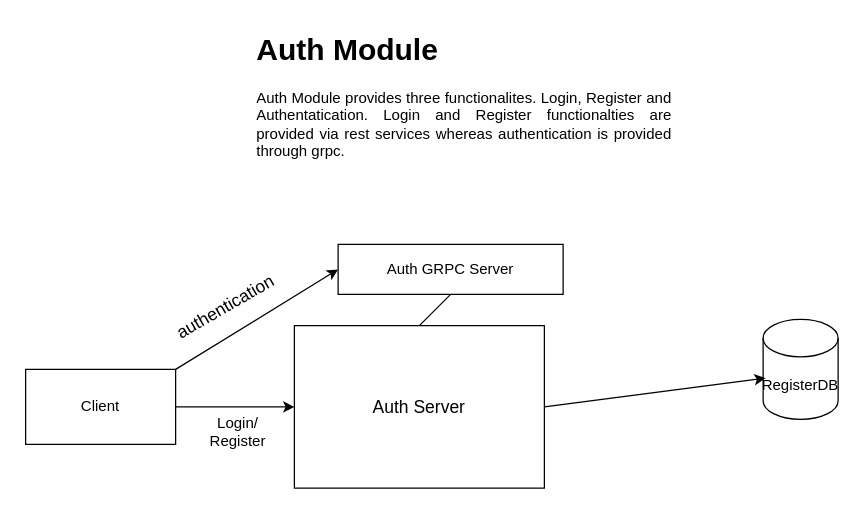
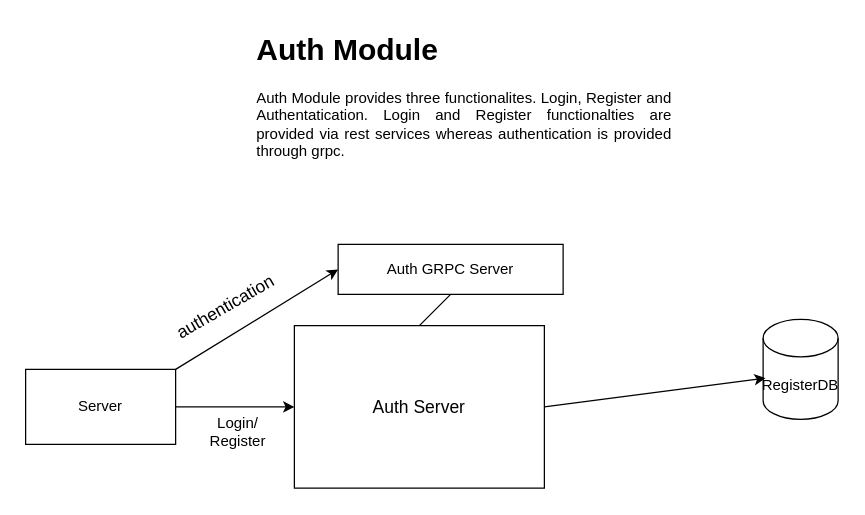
node "Client": label "Client" -> "Server"
